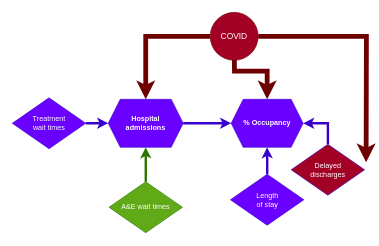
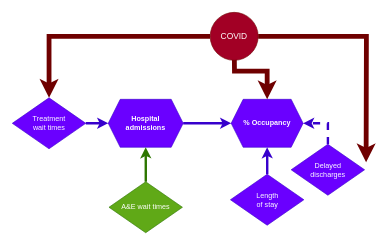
edge "COVID" -> "Hospital admissions": now "COVID" -> "Treatment wait times"
edge "Delayed discharges" -> "% Occupancy": style solid -> dashed
node "Delayed discharges": fillcolor #a20025 -> #6a00ff
